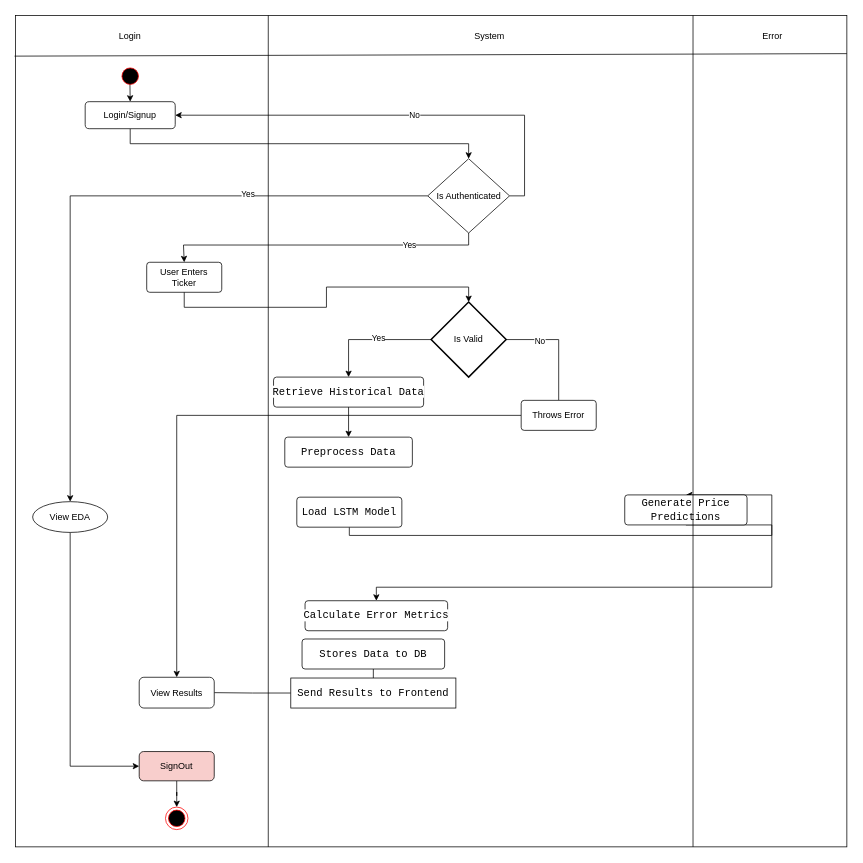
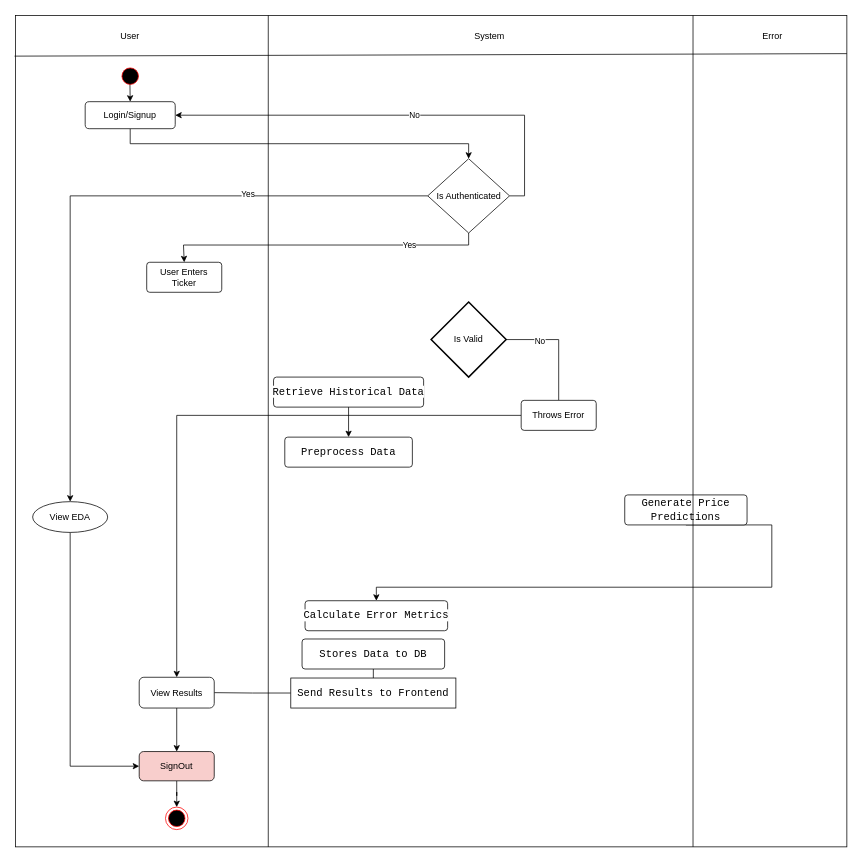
node "Login": label "Login" -> "User"
edge "User Enters Ticker" -> "Is Valid": removed
edge "Is Valid" -> "Retrieve Historical Data": removed, label "Yes"
node "Load LSTM Model": removed
edge "Load LSTM Model" -> "Generate Price Predictions": removed
edge "View Results" -> "SignOut": added
